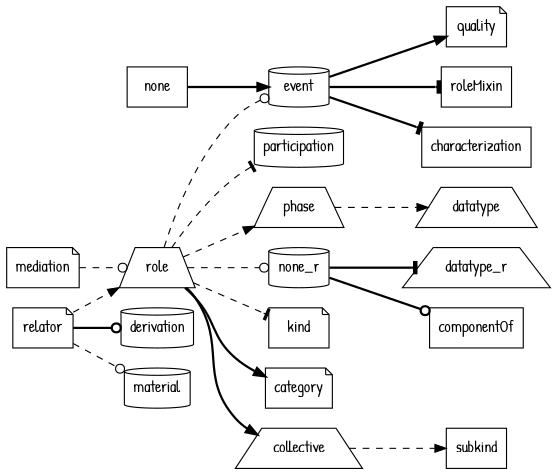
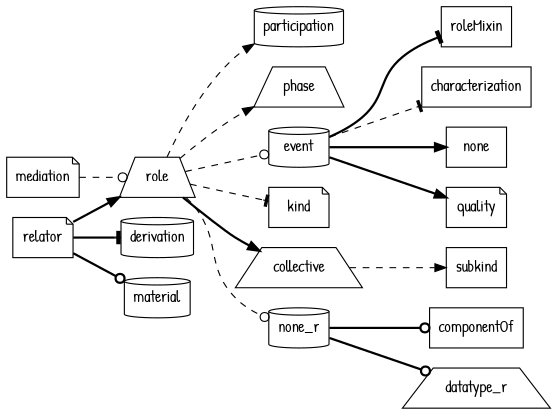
edge "none" -> "event": reversed
edge "event" -> "characterization": style bold -> dashed
edge "role" -> "participation": arrowhead tee -> normal
node "datatype": removed
edge "none_r" -> "datatype_r": arrowhead tee -> odot
edge "relator" -> "role": style dashed -> bold
edge "relator" -> "derivation": arrowhead odot -> tee
edge "relator" -> "material": style dashed -> bold
node "category": removed
